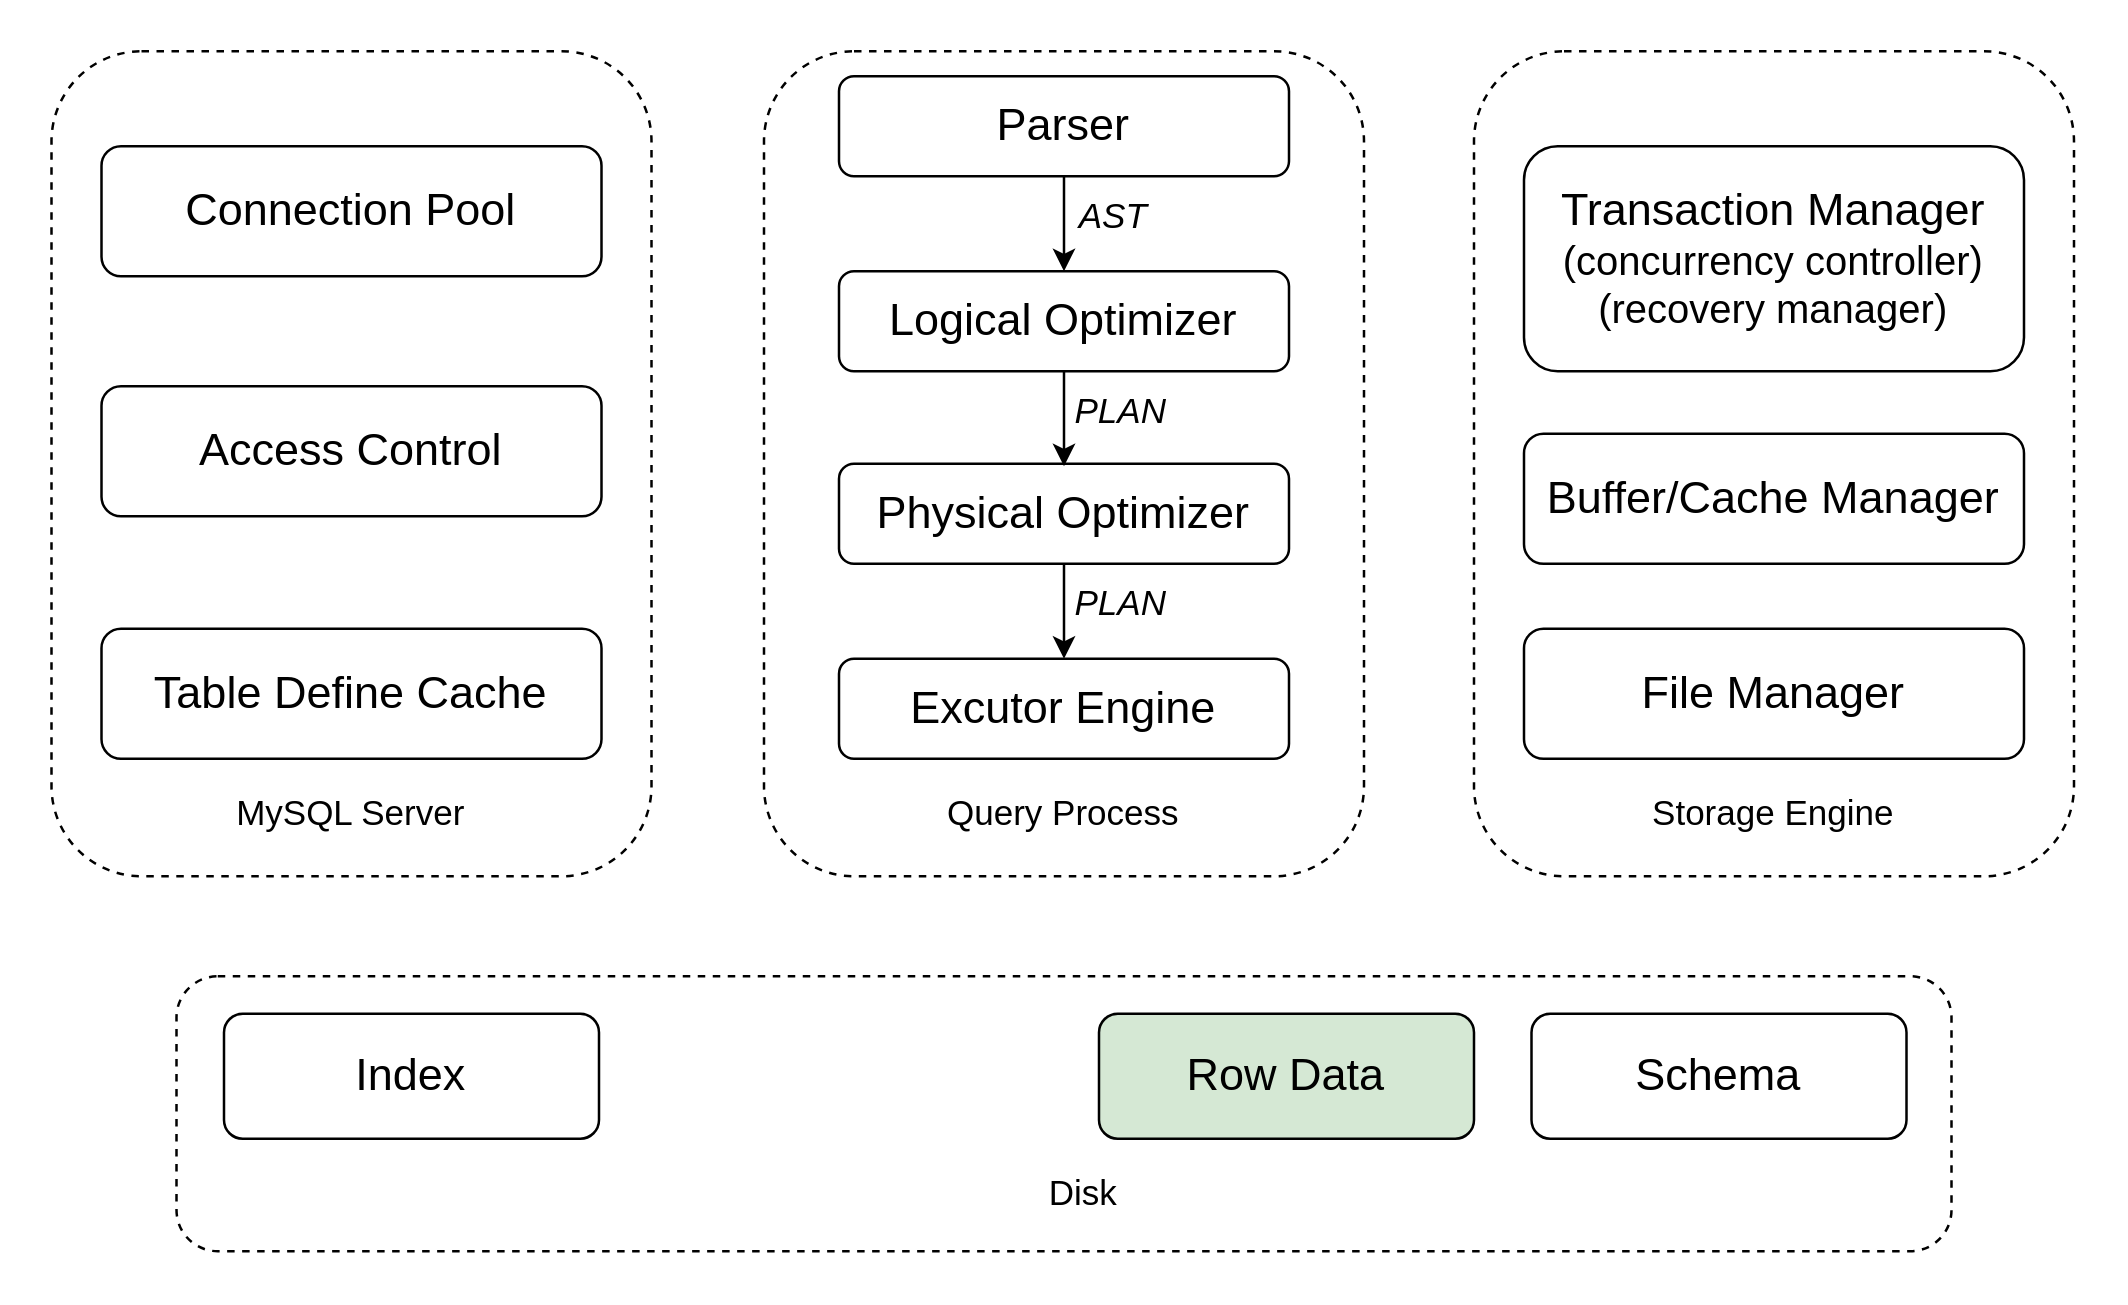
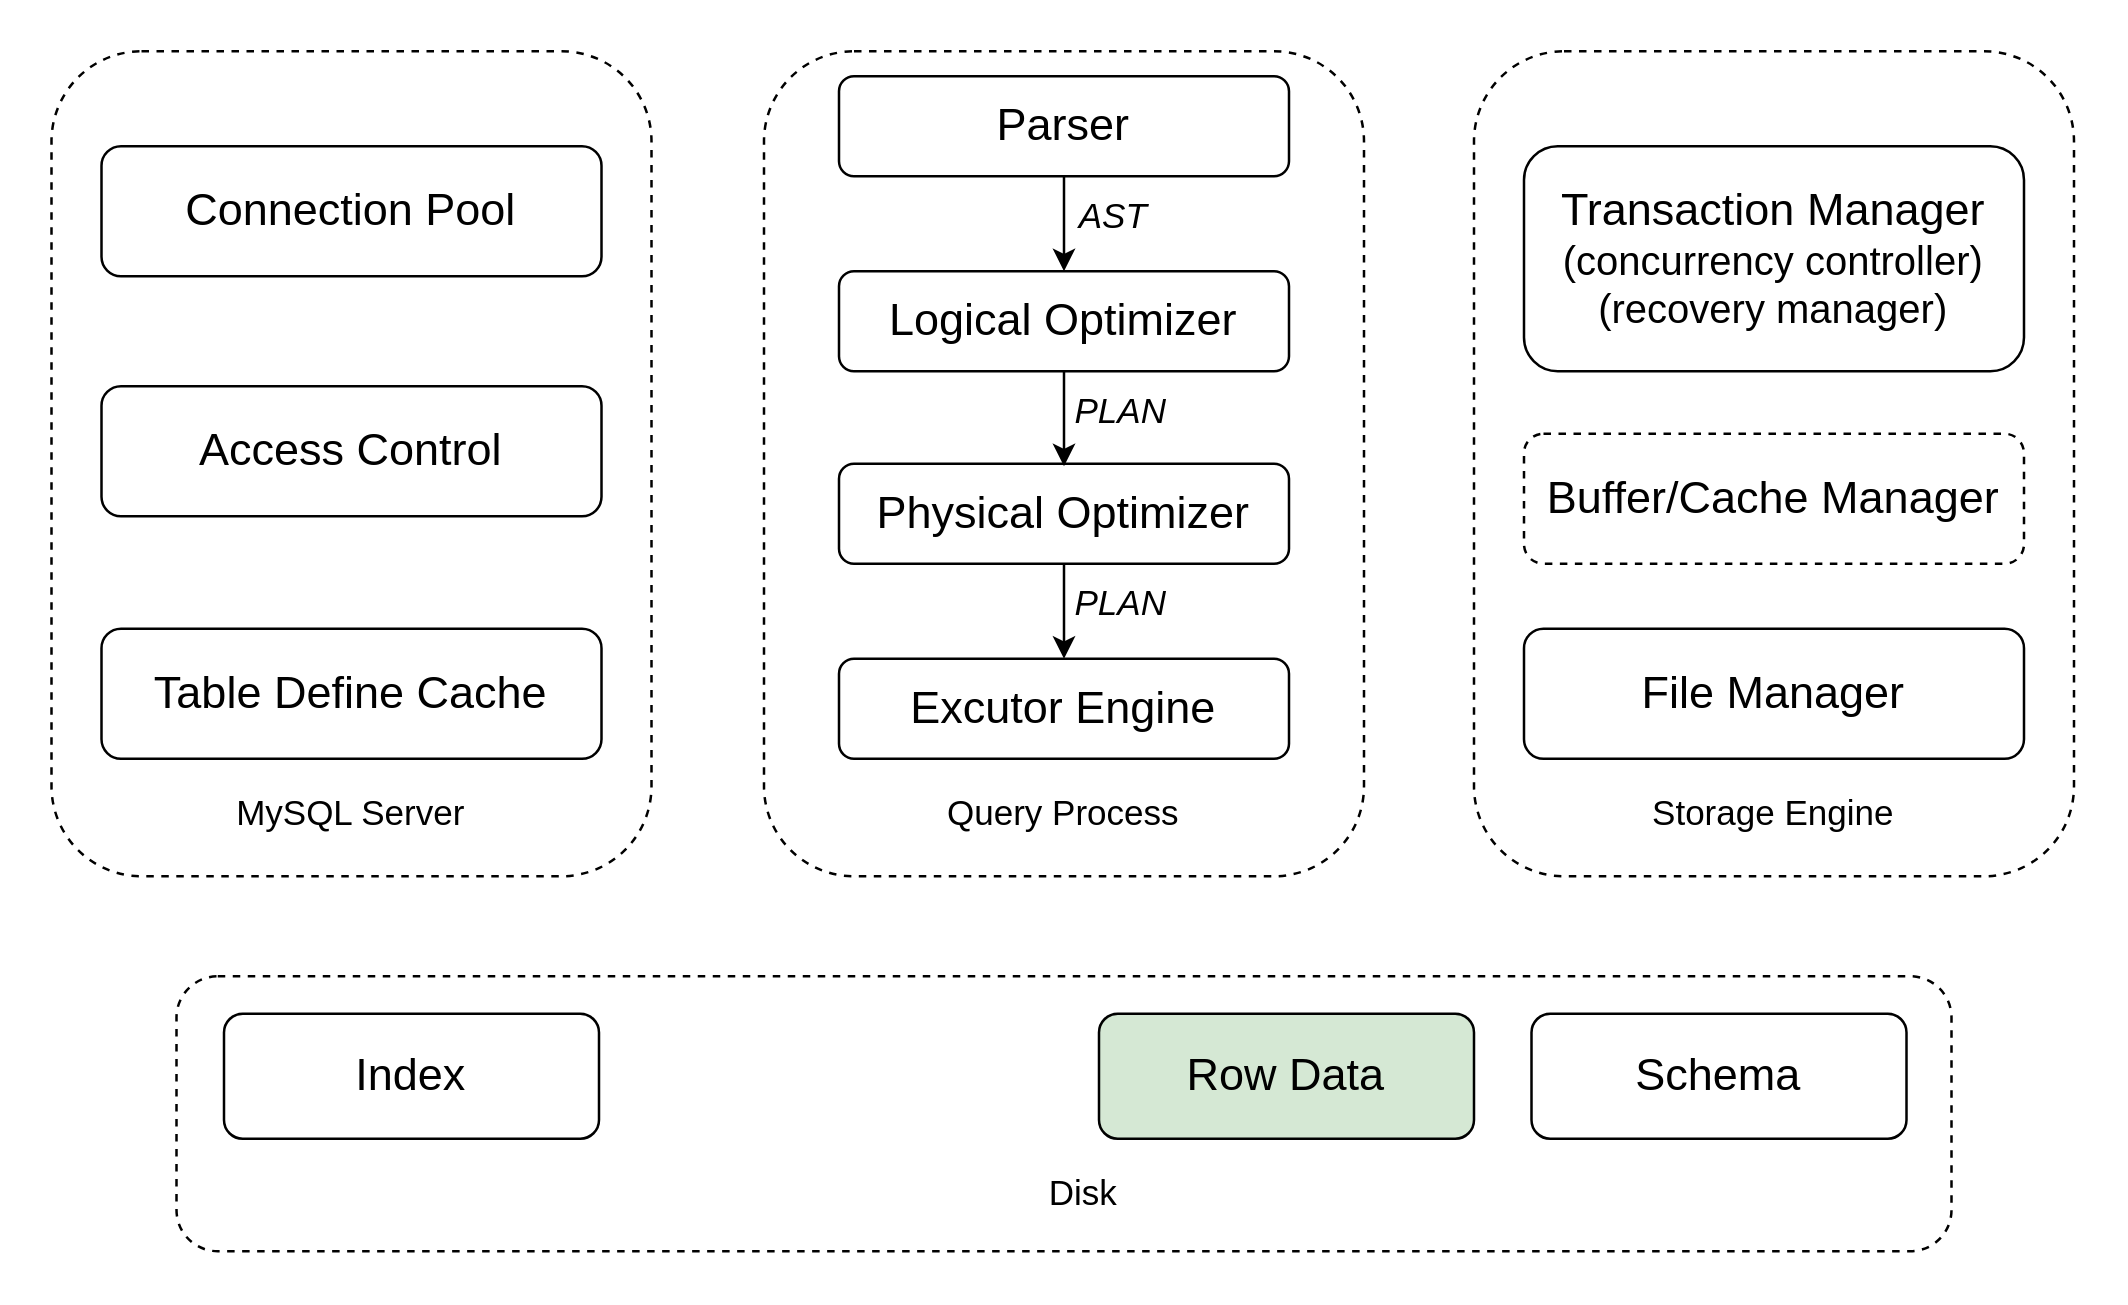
node "Buffer/Cache Manager": style solid -> dashed
